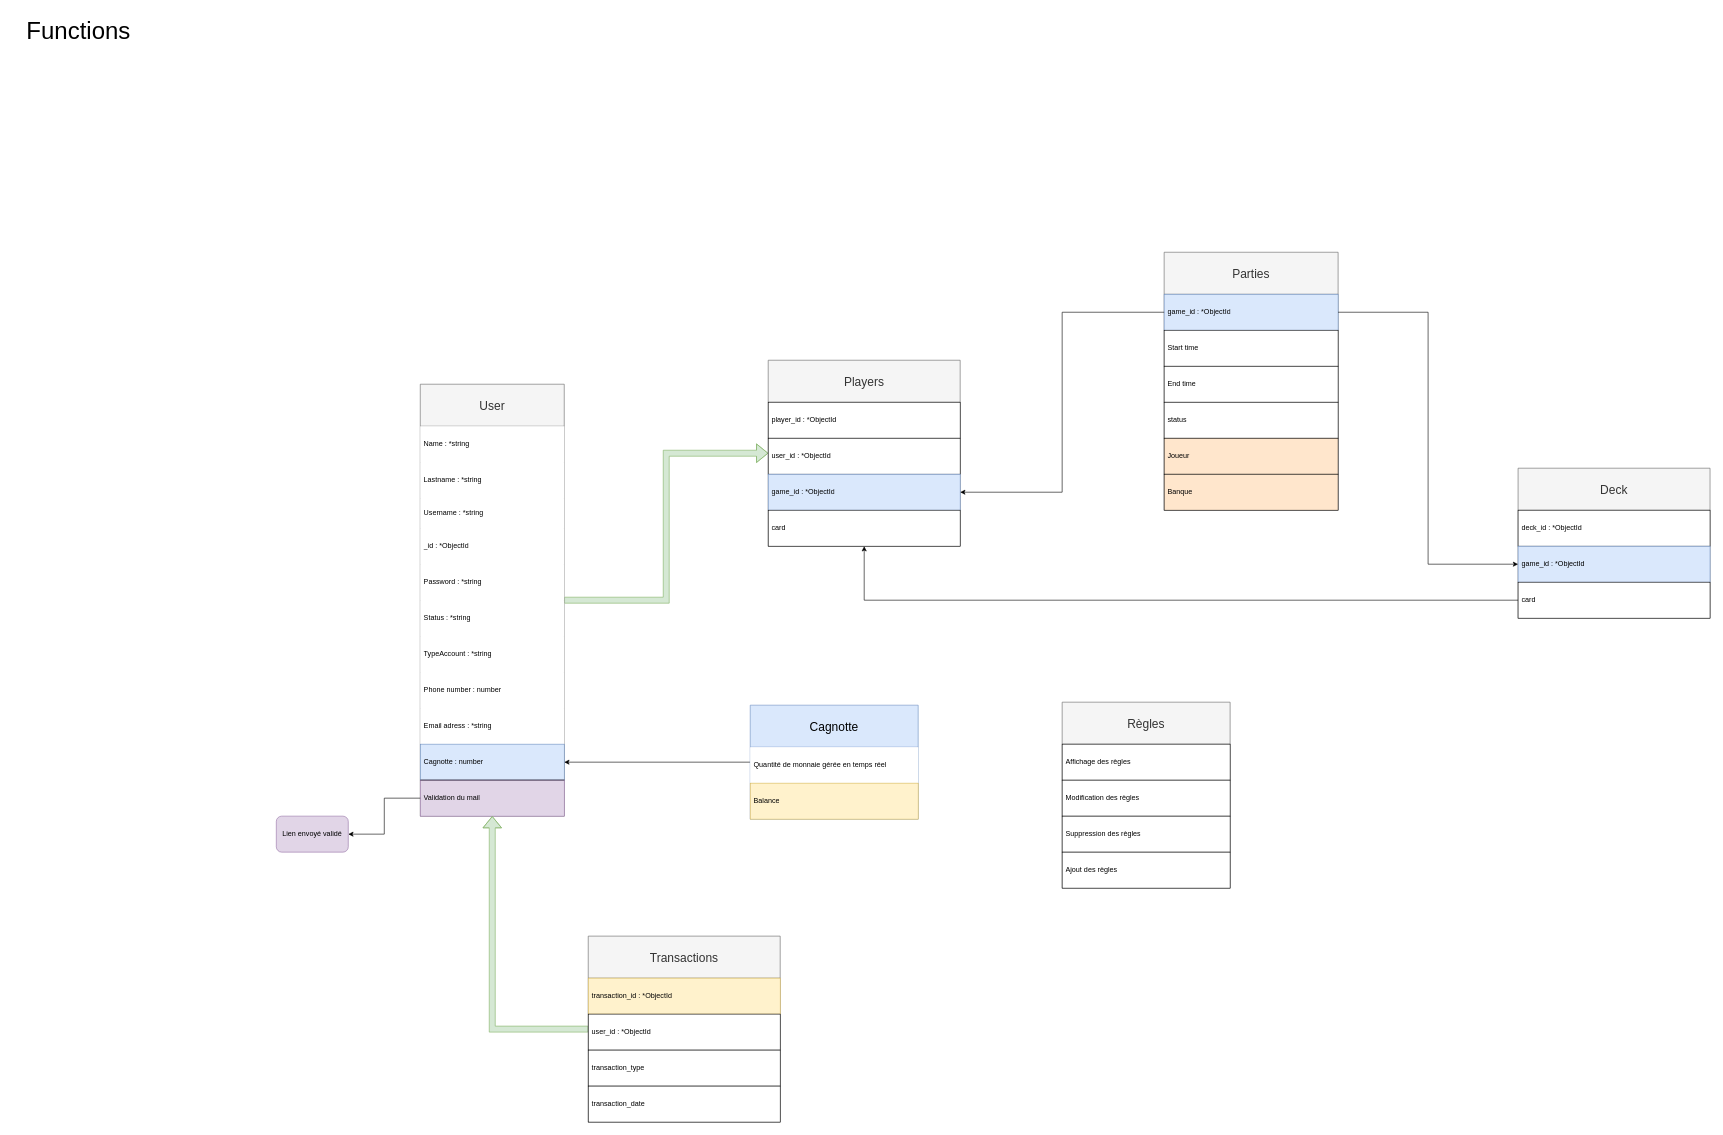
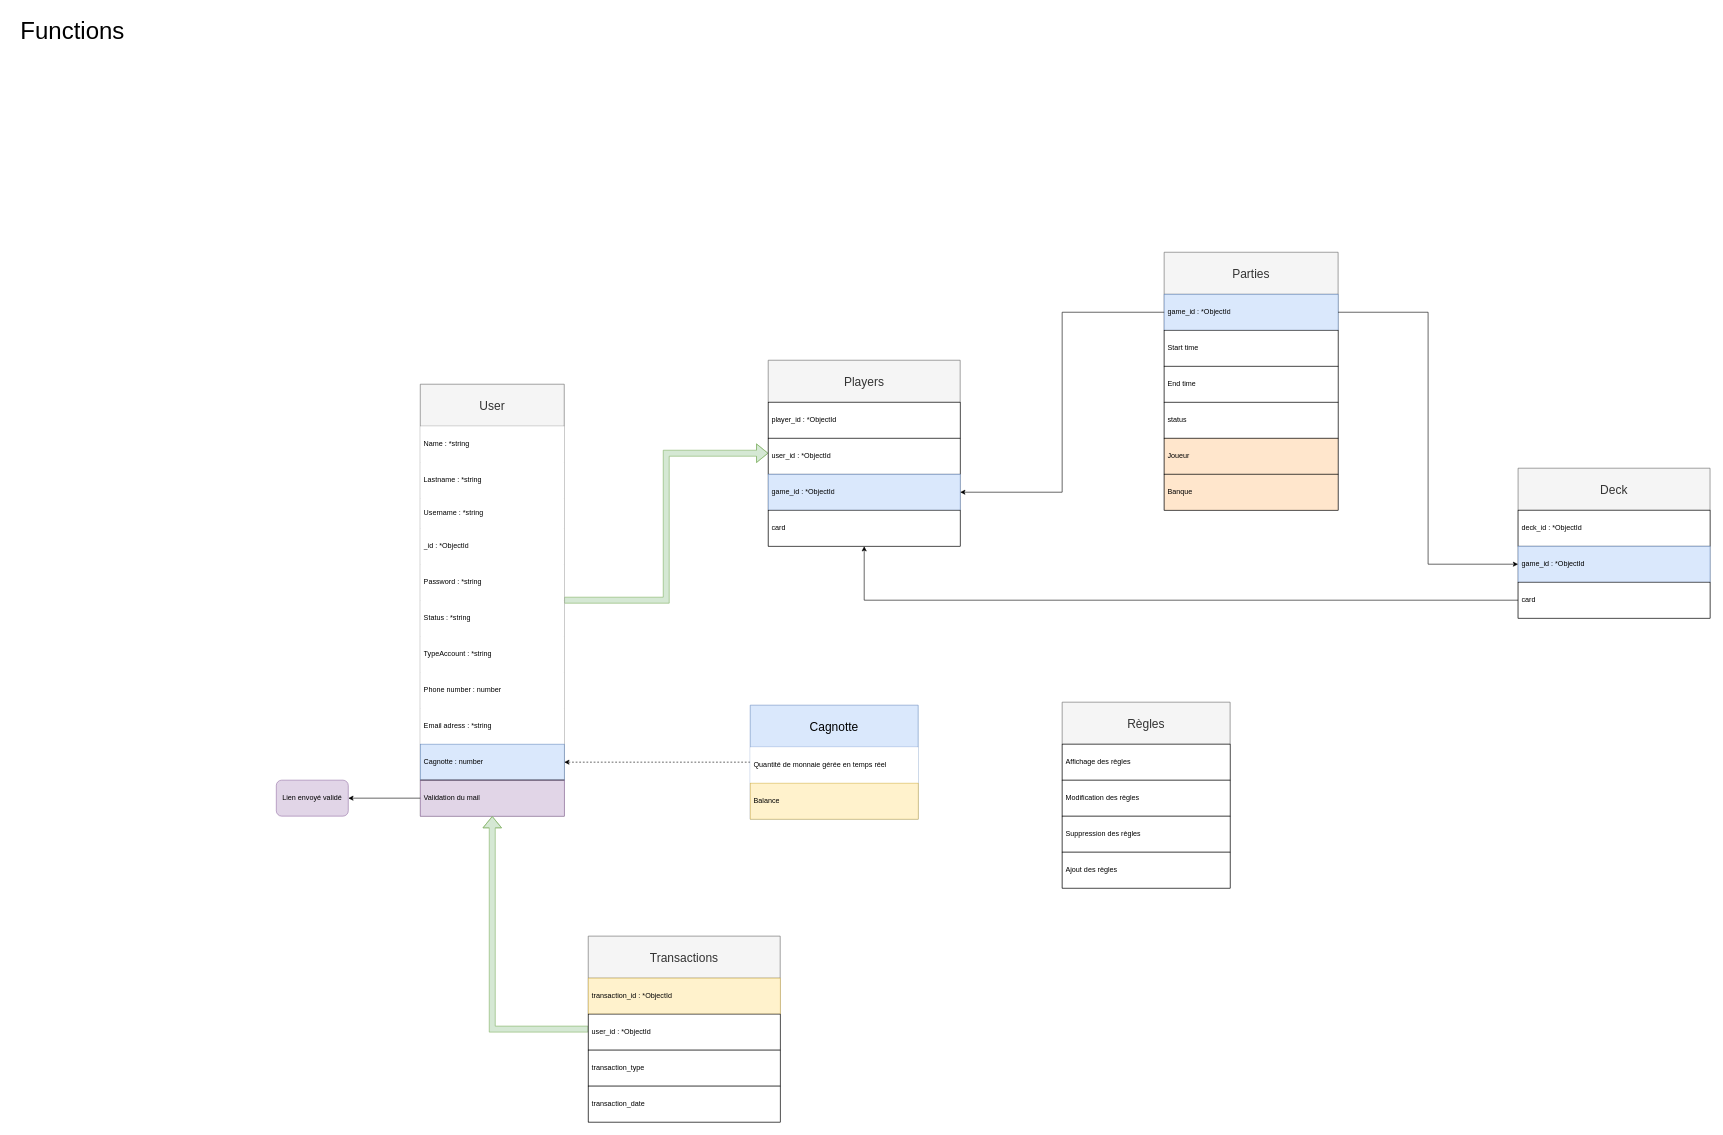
node "Functions": moved (78, 30) -> (72, 30)
edge "Cagnotte" -> "Cagnotte : number": style solid -> dashed
node "Lien envoyé validé": moved (312, 834) -> (312, 798)
